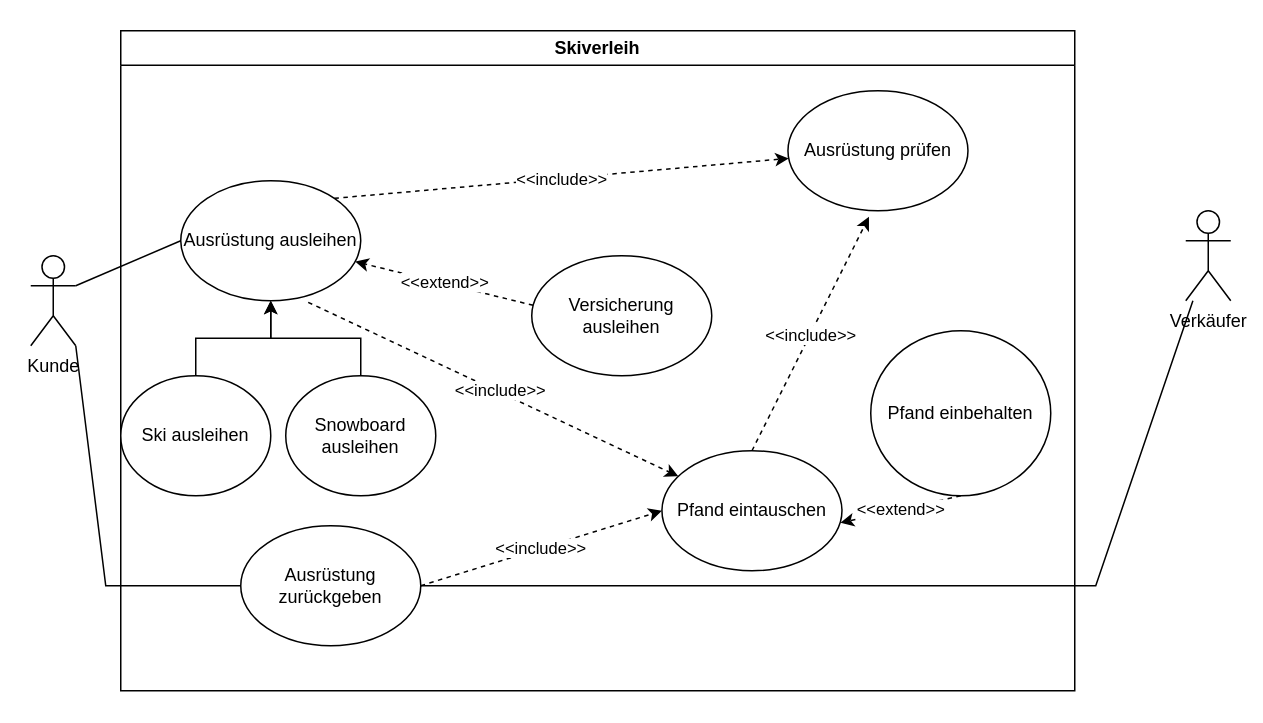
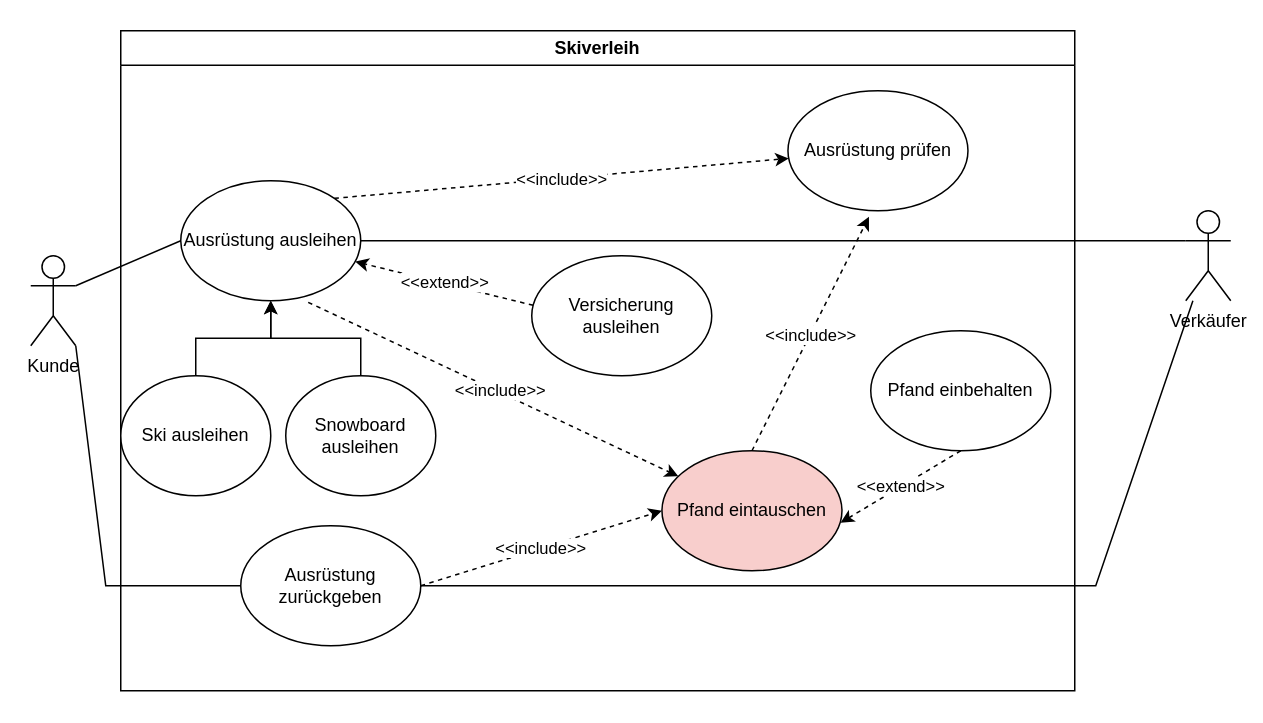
edge "Ausrüstung ausleihen" -- "Verkäufer": added
node "Pfand einbehalten": size 180x165 -> 180x120
node "Pfand eintauschen": fillcolor #ffffff -> #f8cecc
